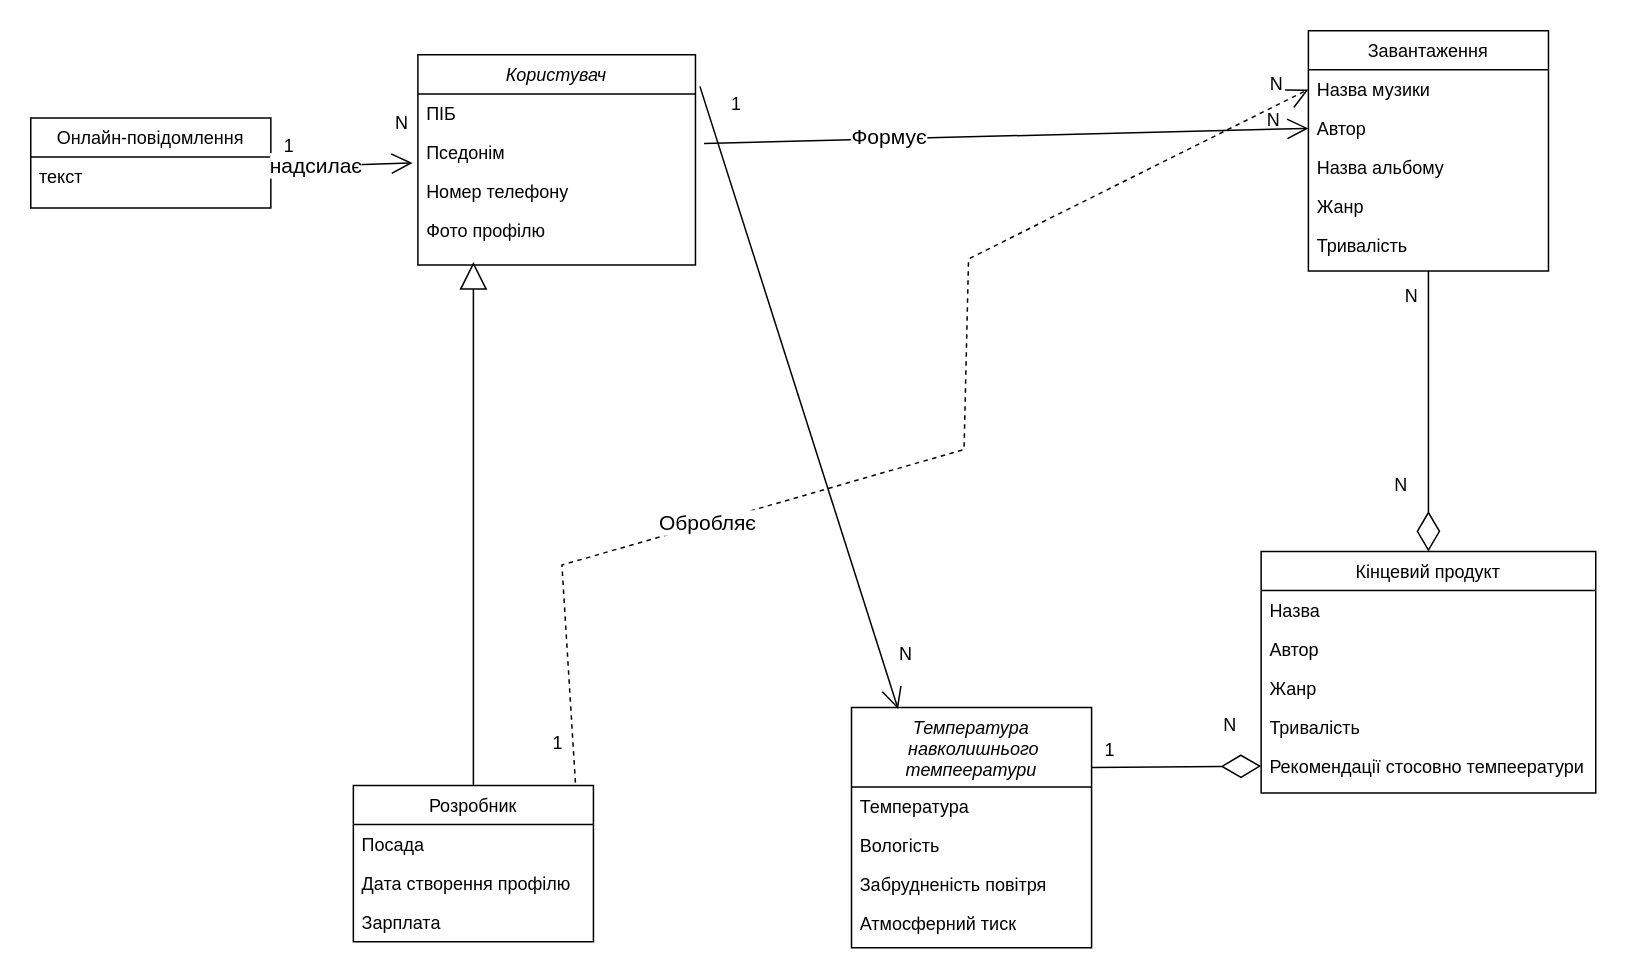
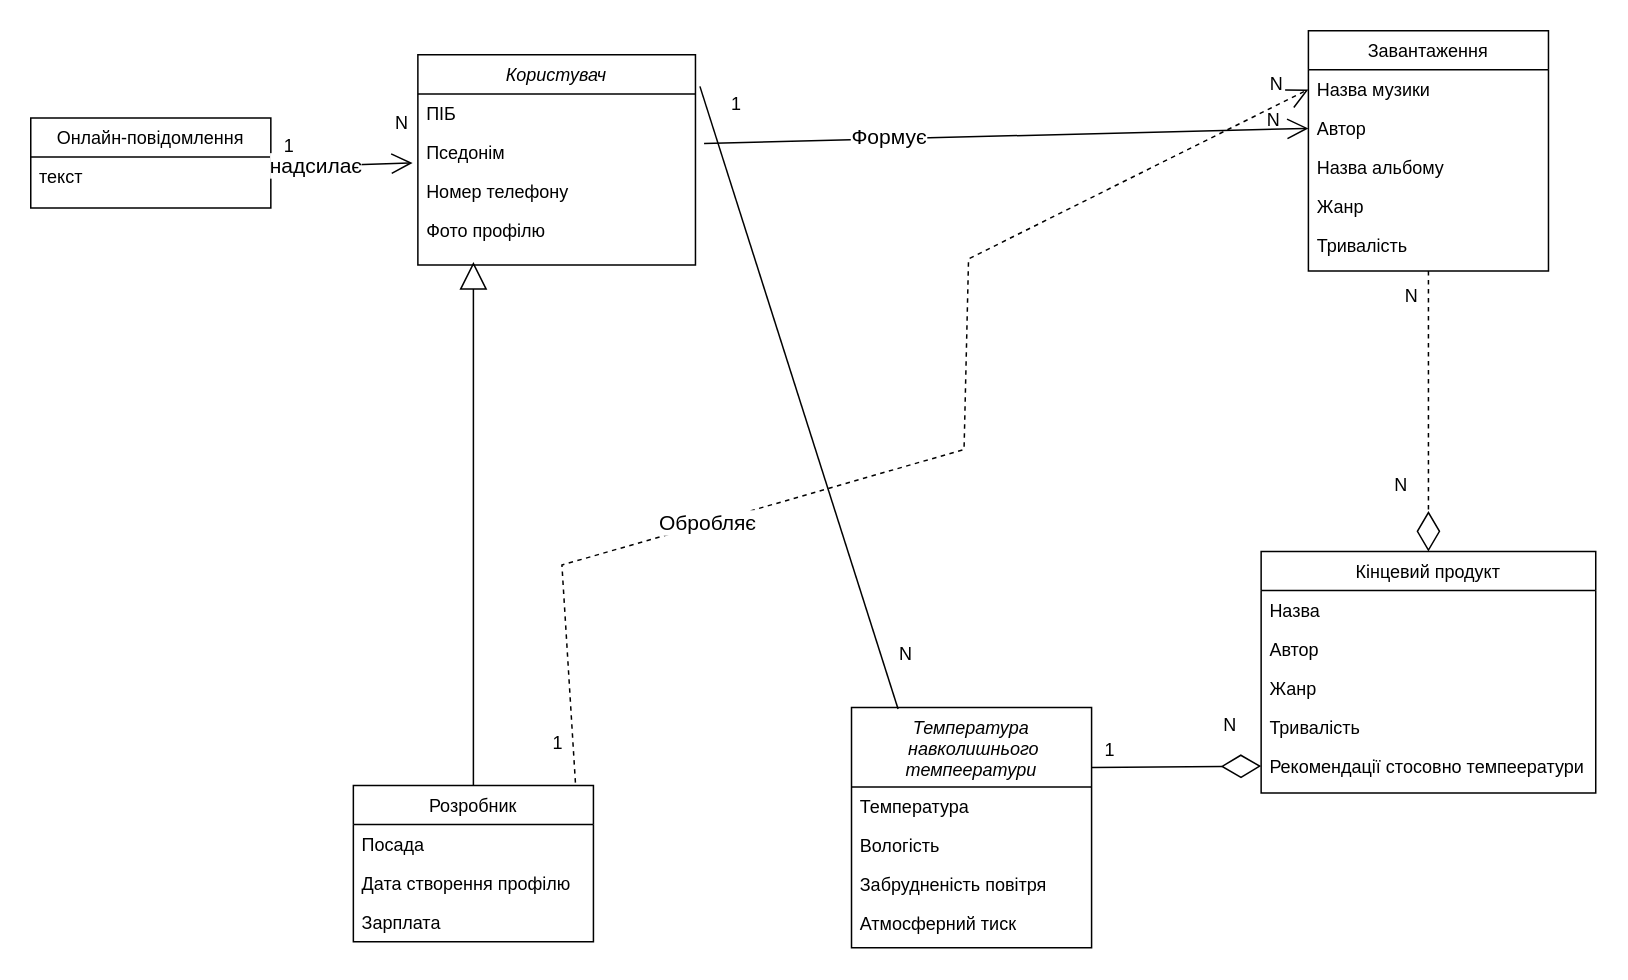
edge "Завантаження" -> "Кінцевий продукт": style solid -> dashed
edge "ПІБ" -> "Температура навколишнього темпеератури": arrowhead open -> none
